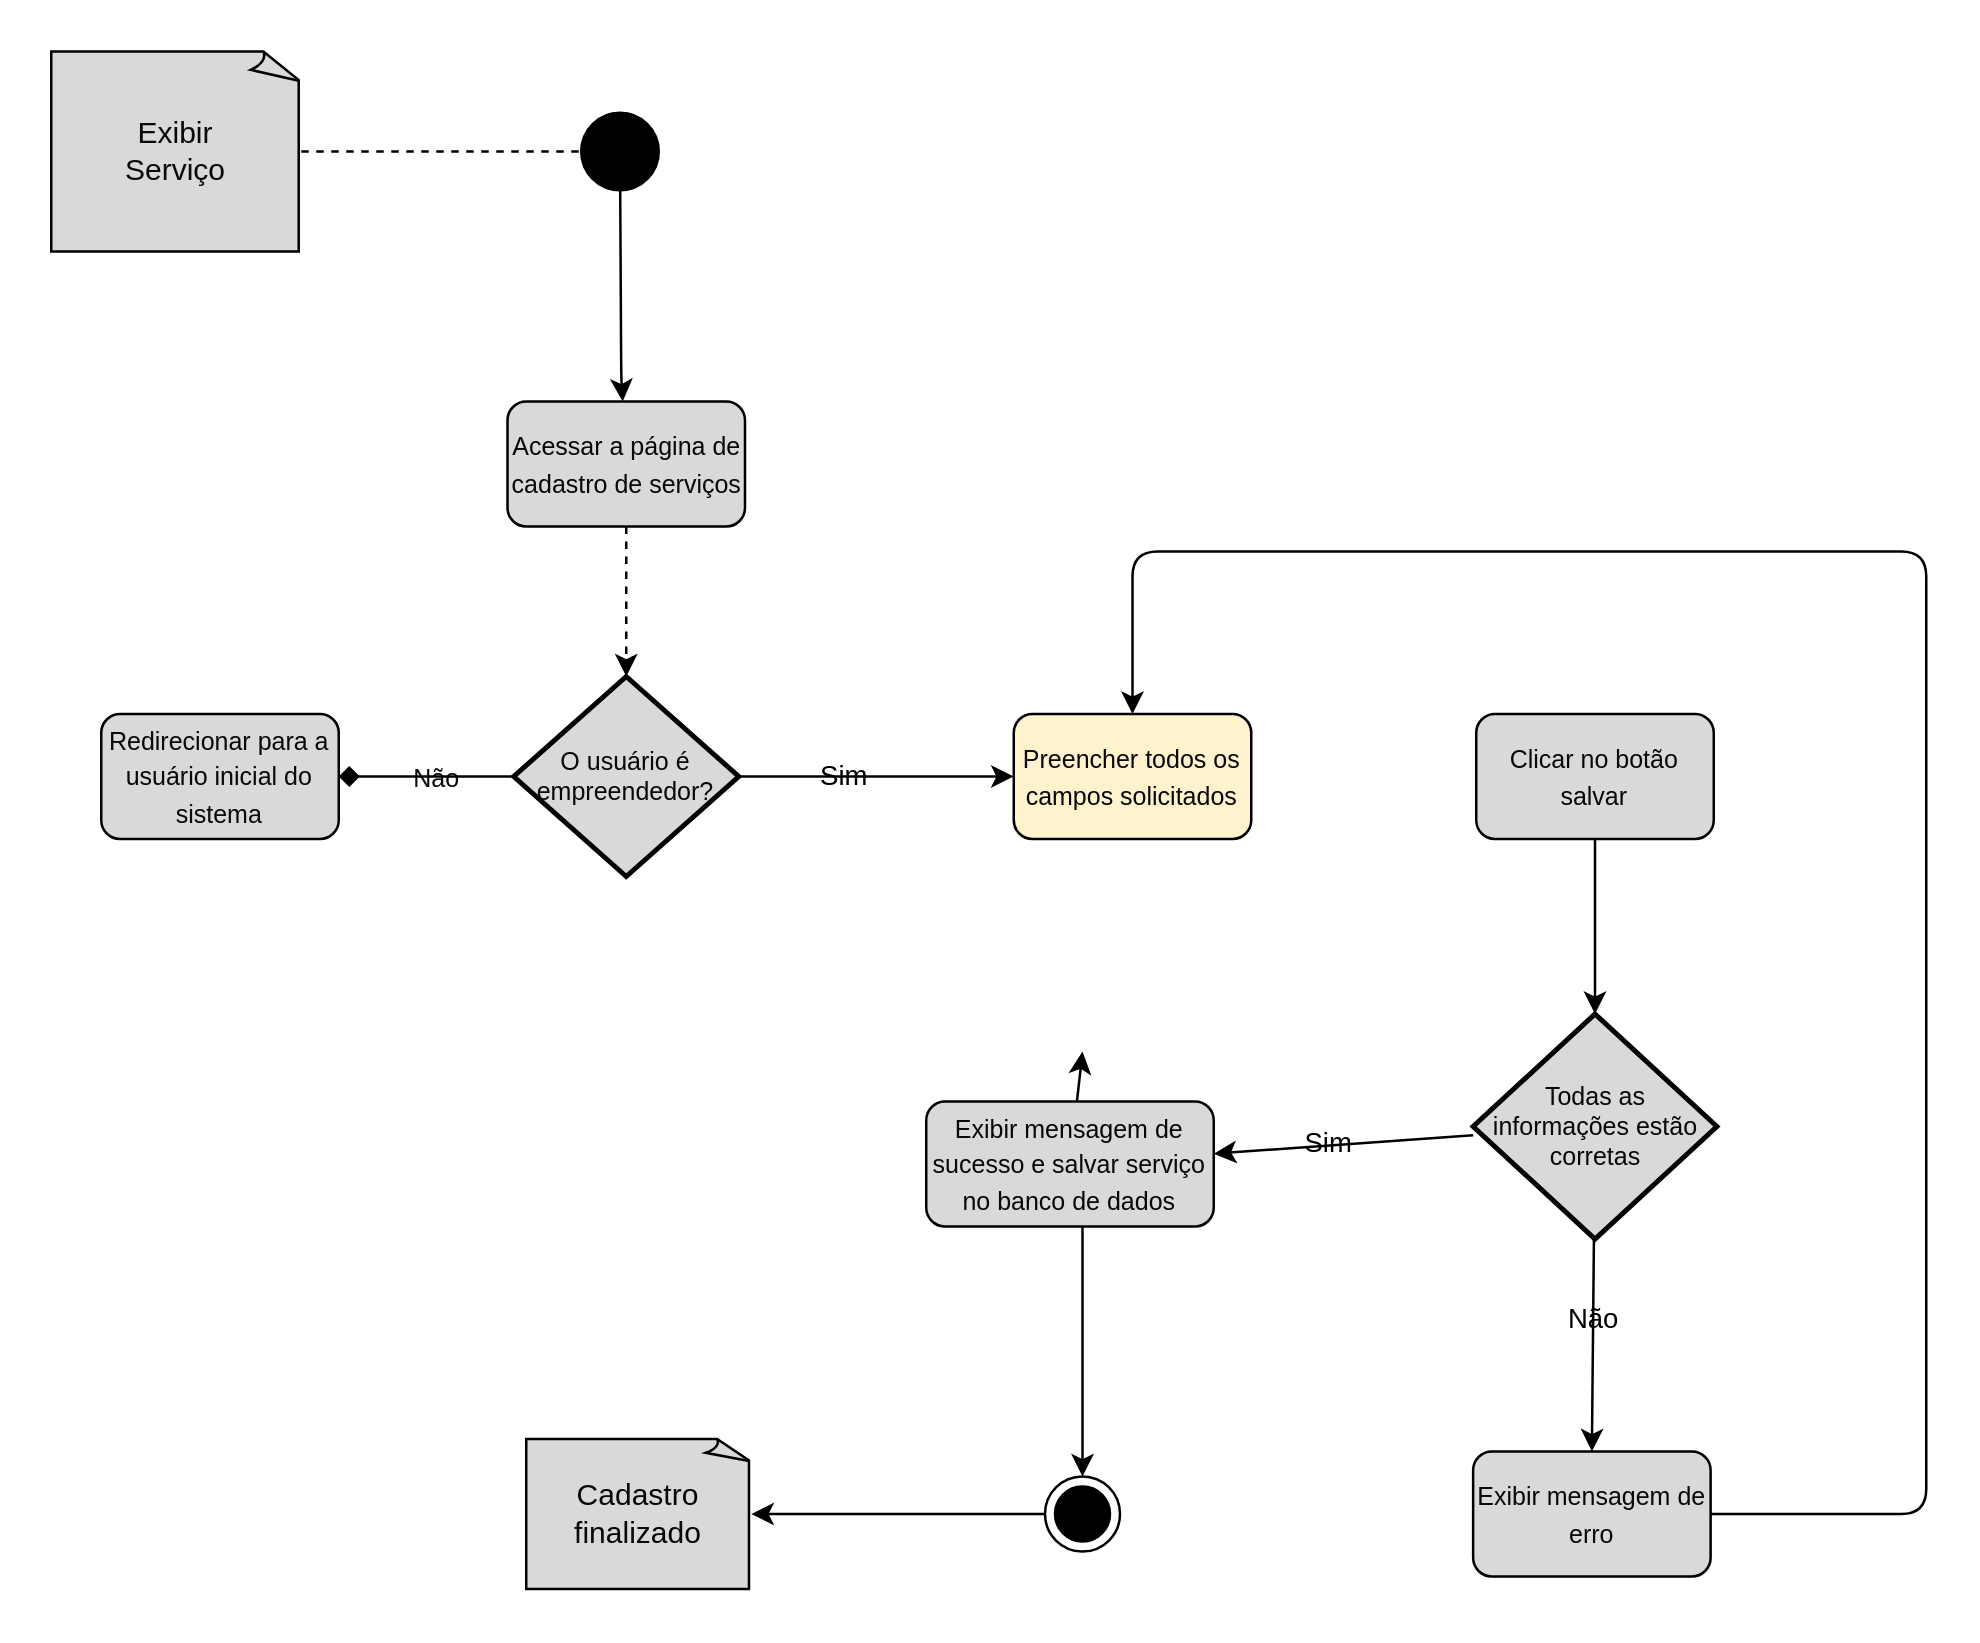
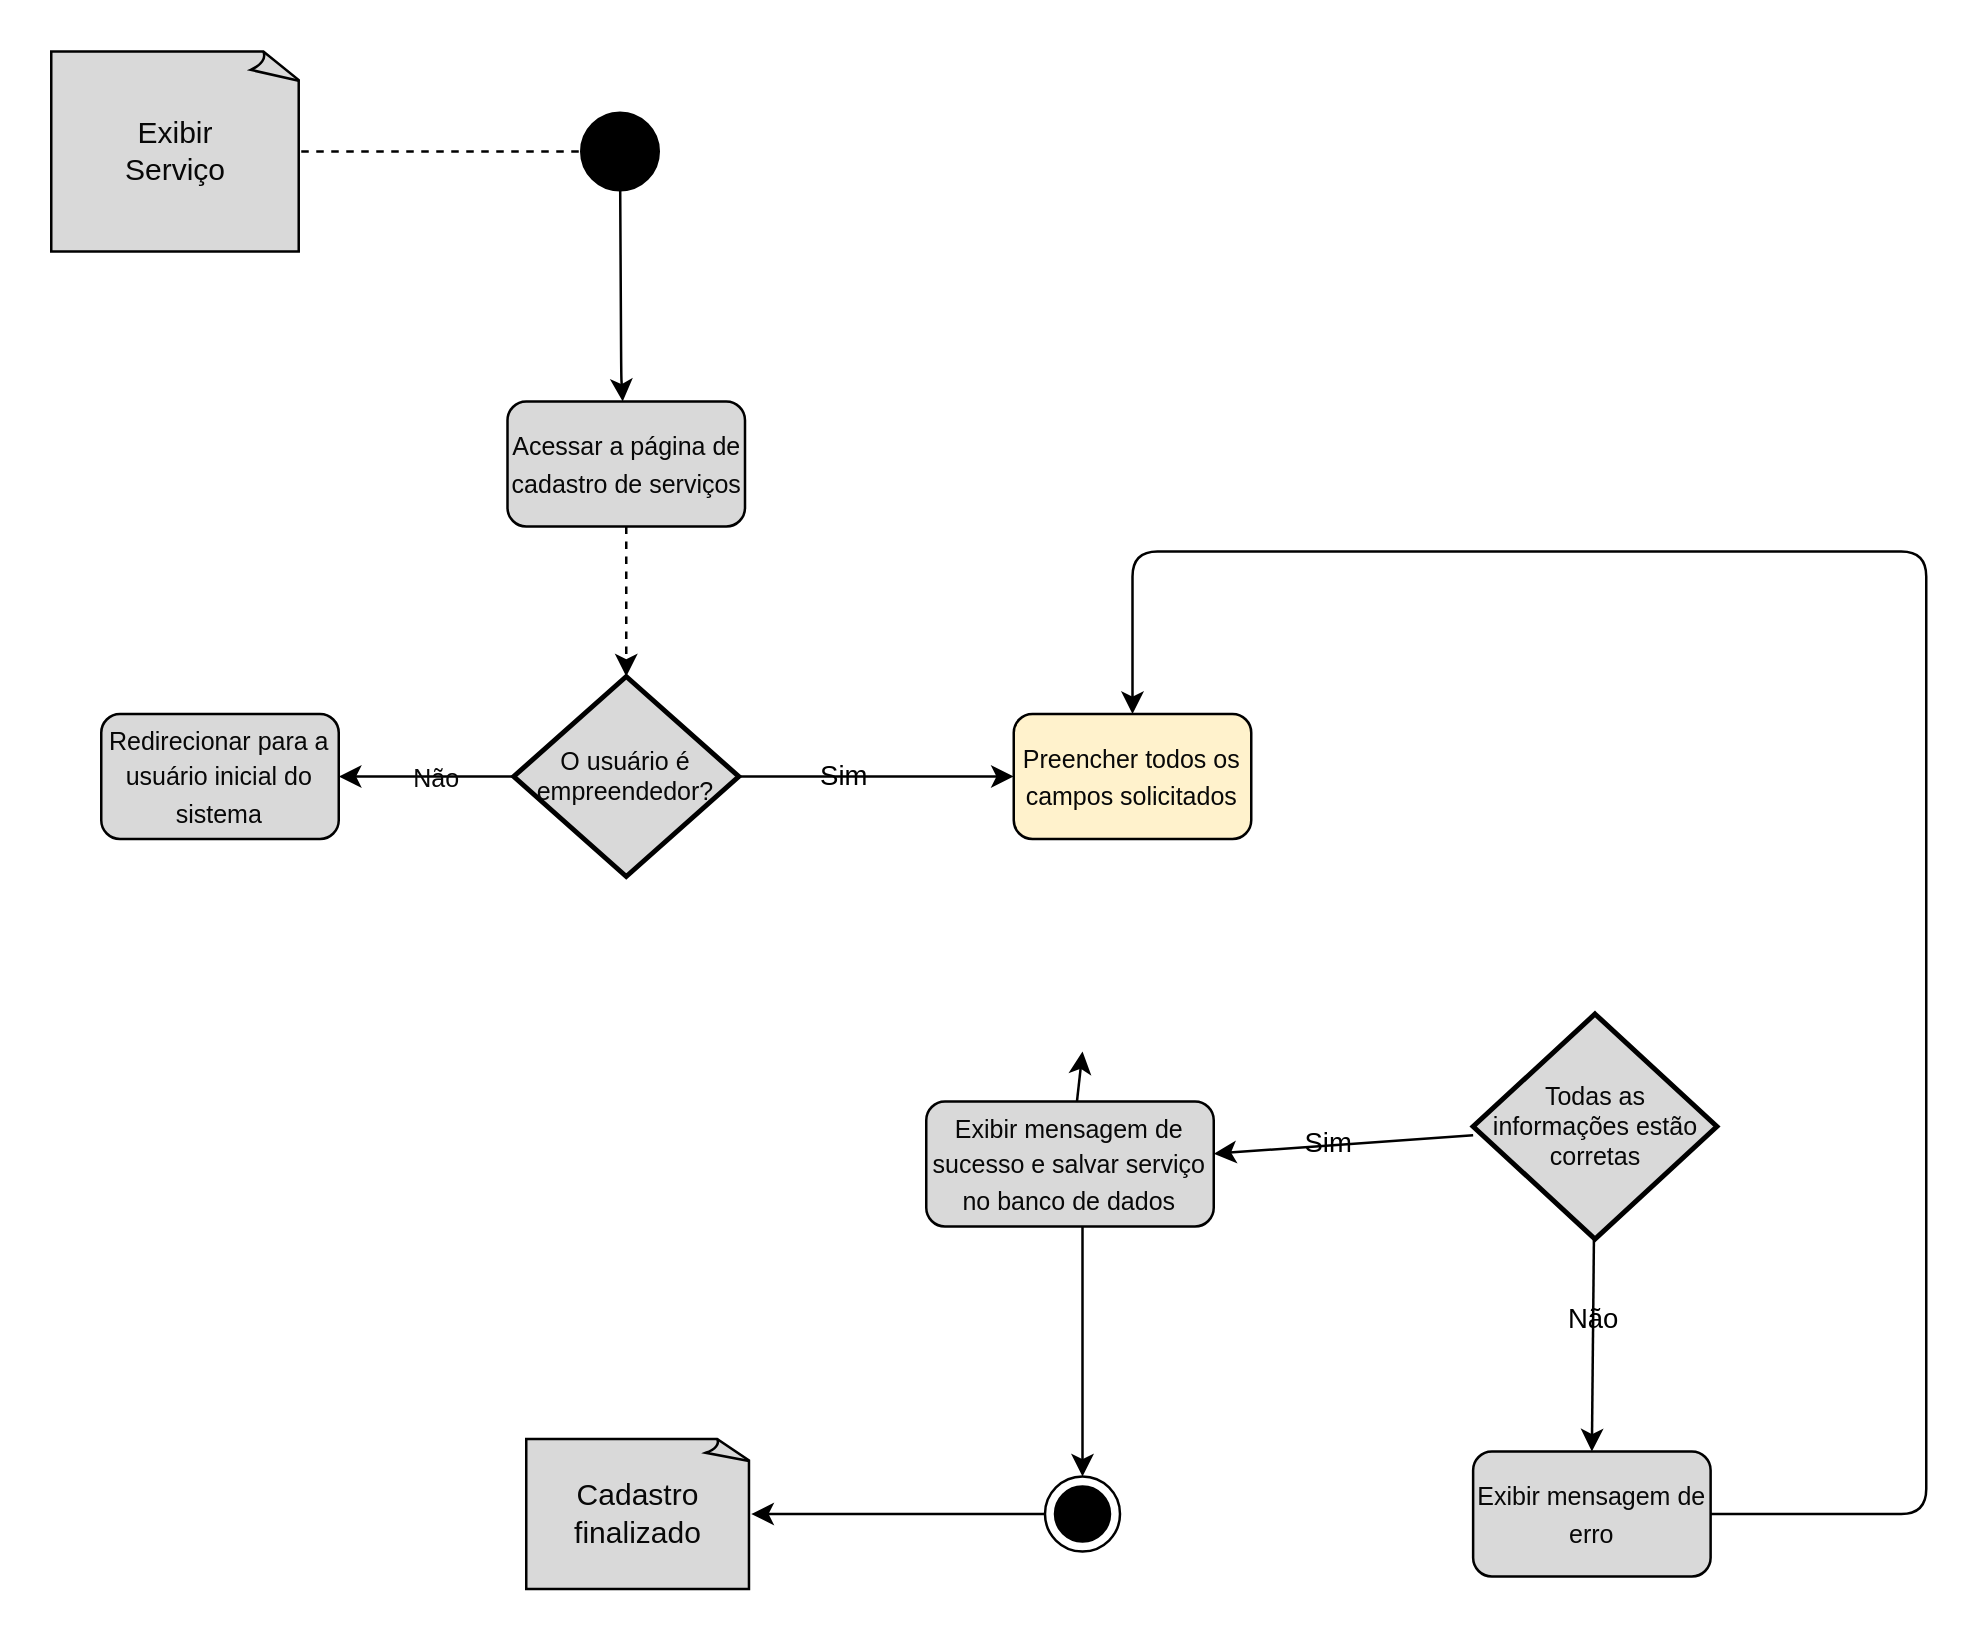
edge "O usuário é empreendedor?" -> "Redirecionar para a usuário inicial do sistema": arrowhead diamond -> classic
node "Clicar no botão salvar": removed
edge "Clicar no botão salvar" -> "Todas as informações estão corretas": removed
